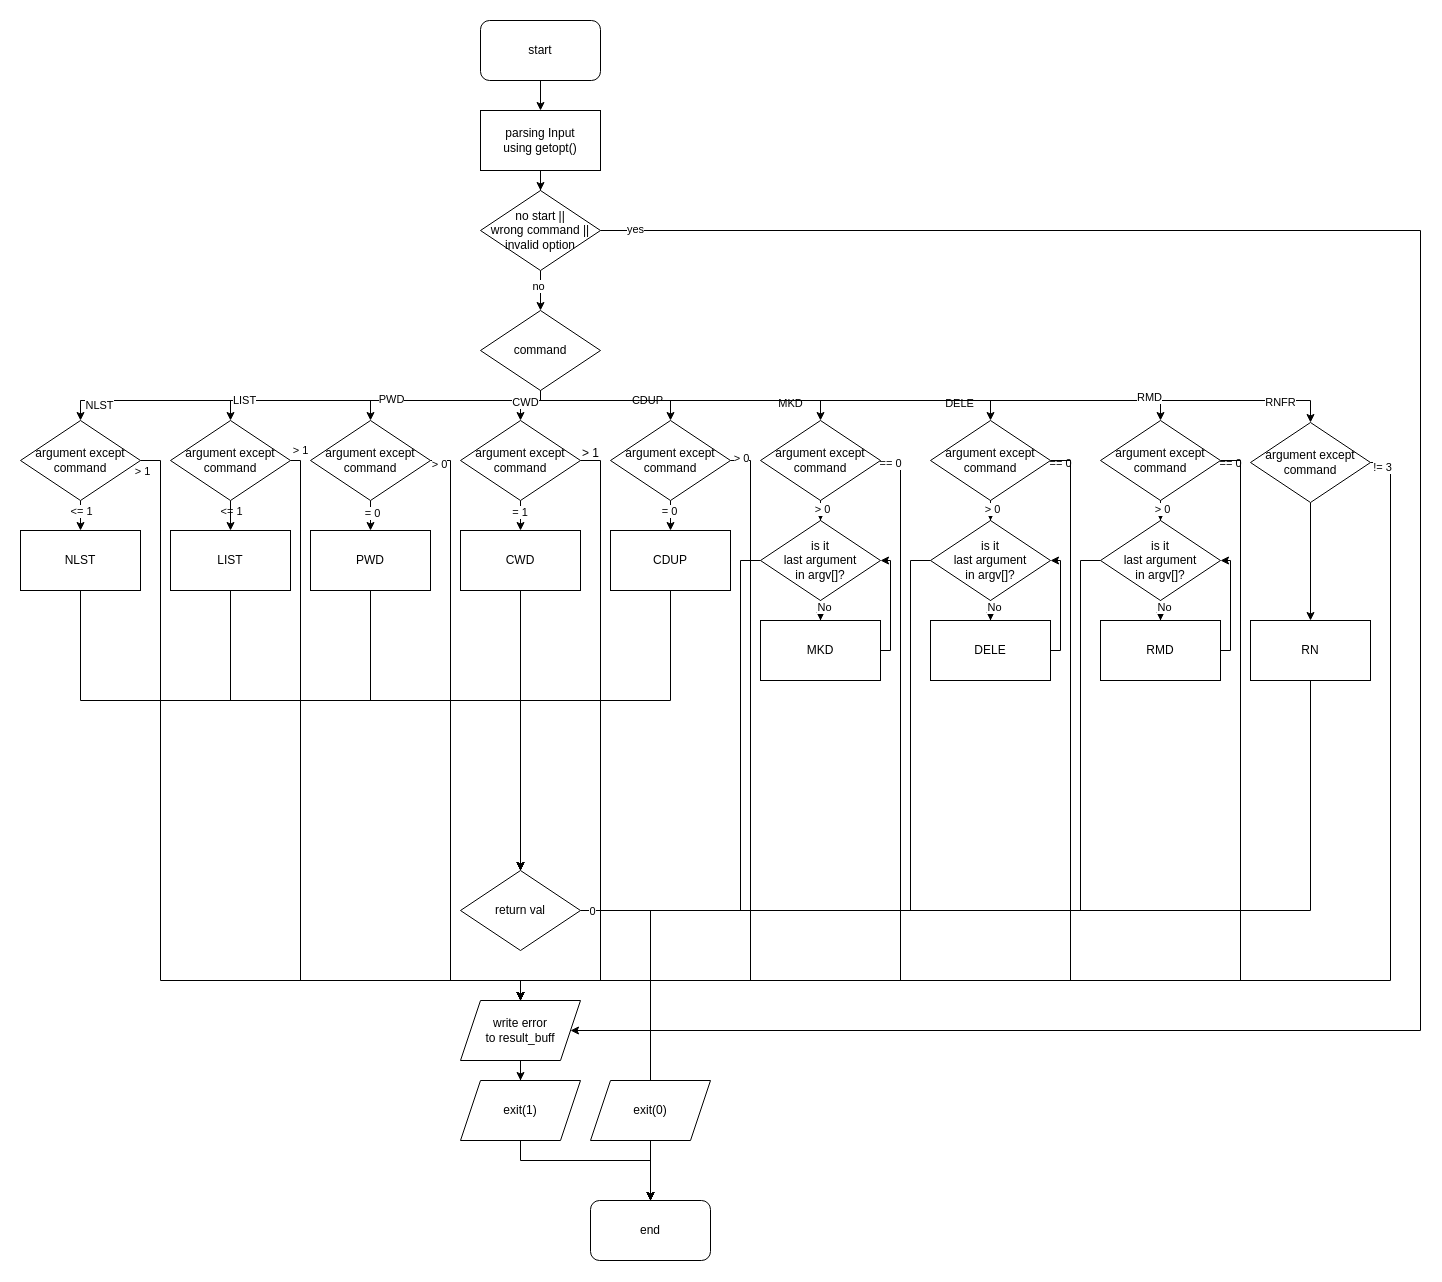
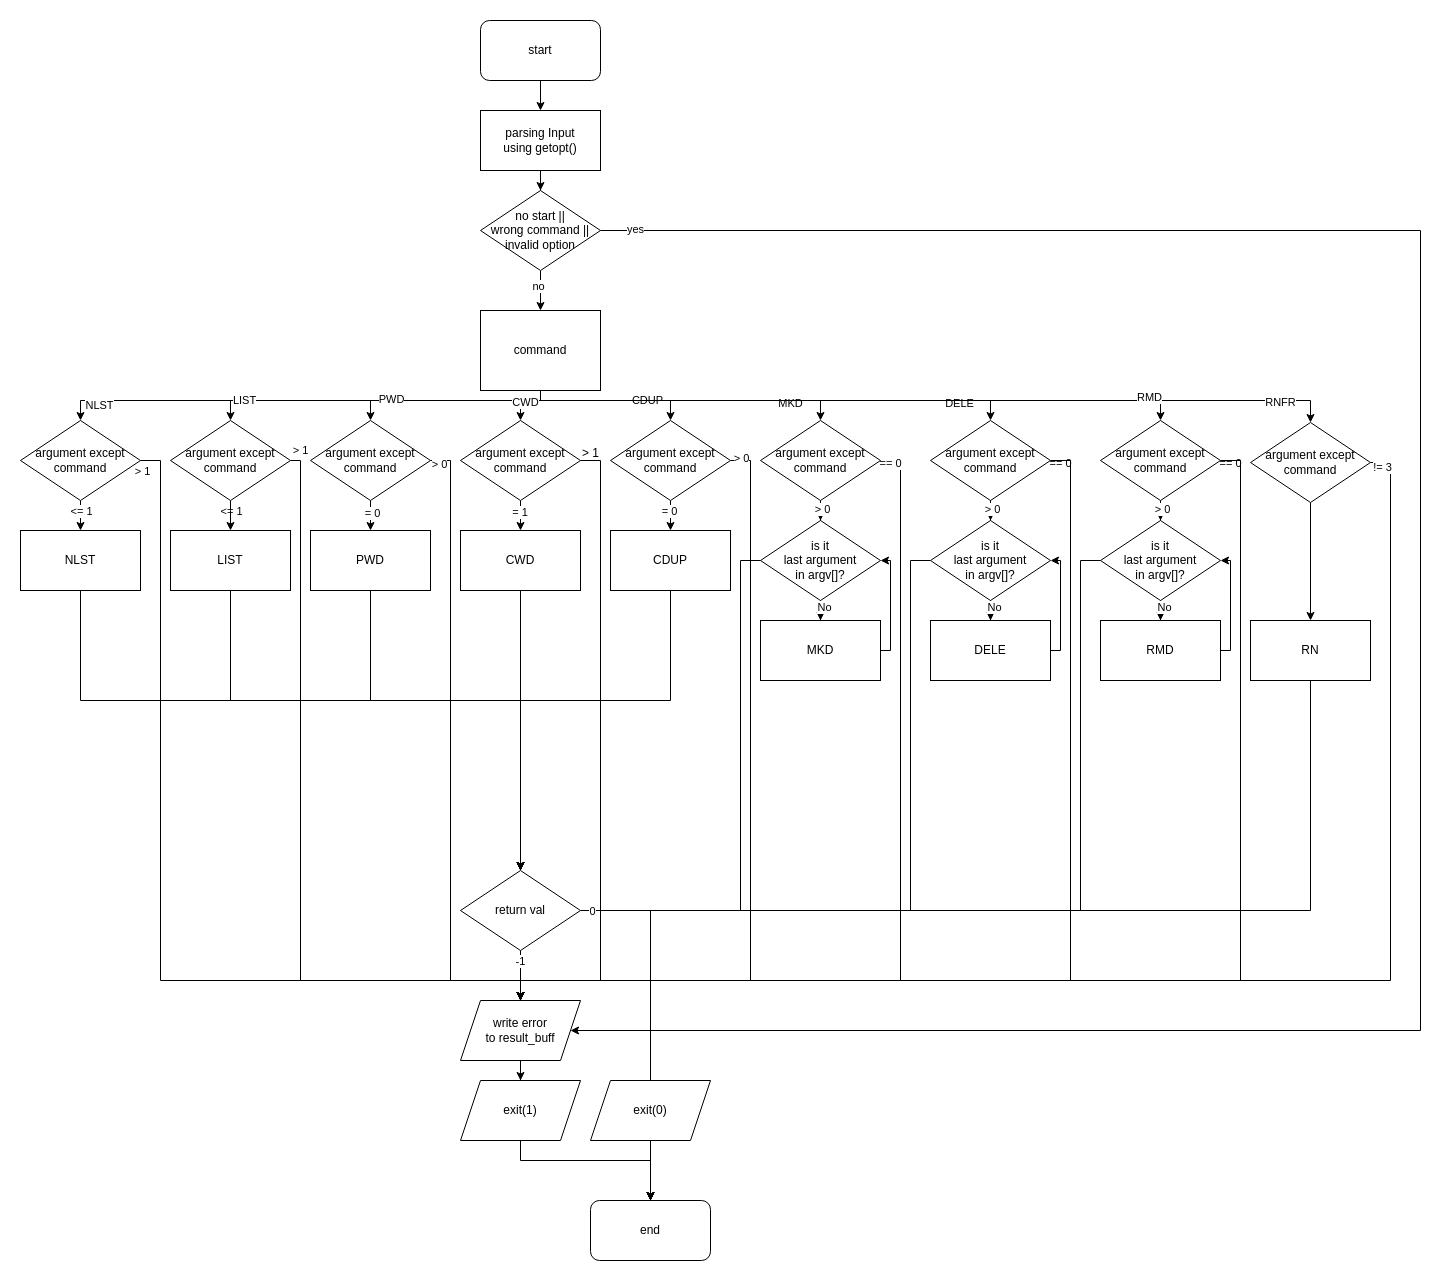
node "command": shape diamond -> rectangle
edge "return val" -> "write error to result_buff": added, label "-1"
